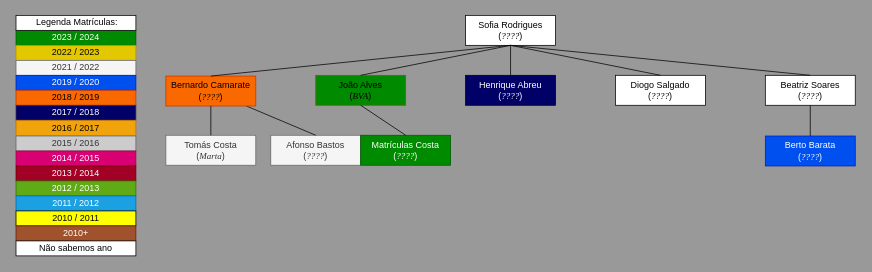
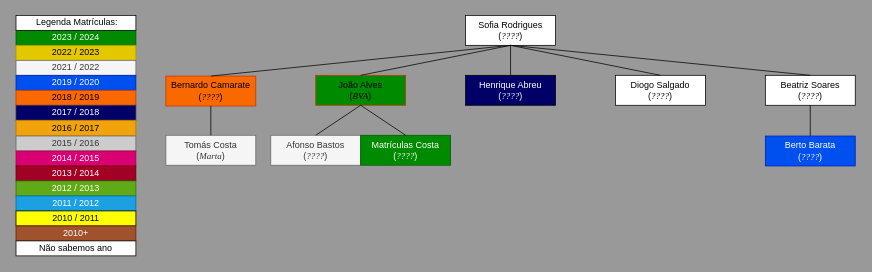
edge "Bernardo Camarate (????)" -- "Afonso Bastos (????)": now "João Alves (BVA)" -- "Afonso Bastos (????)"
